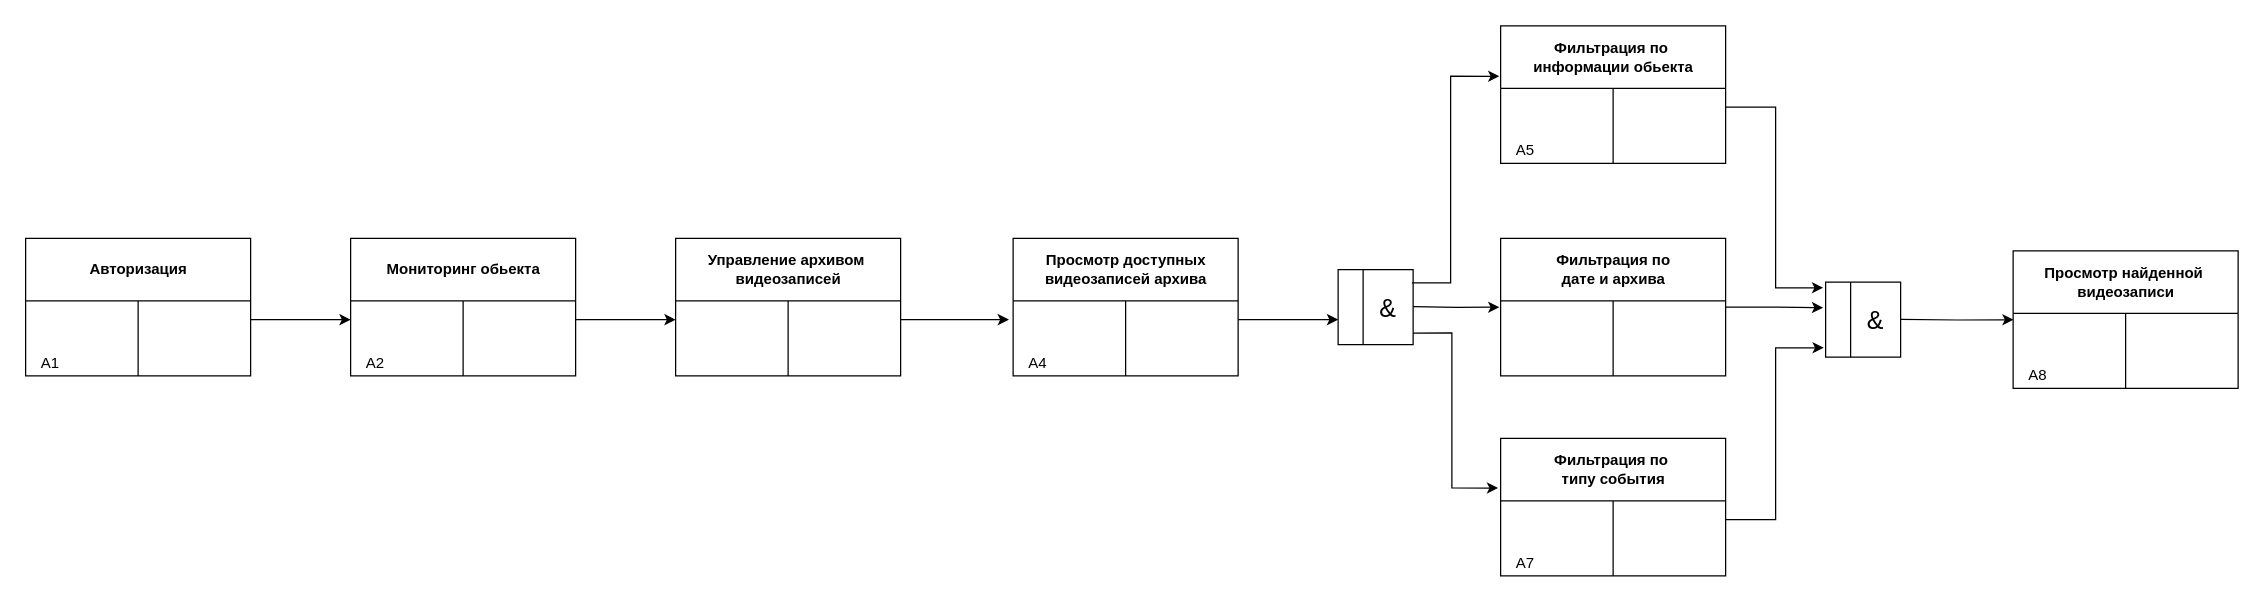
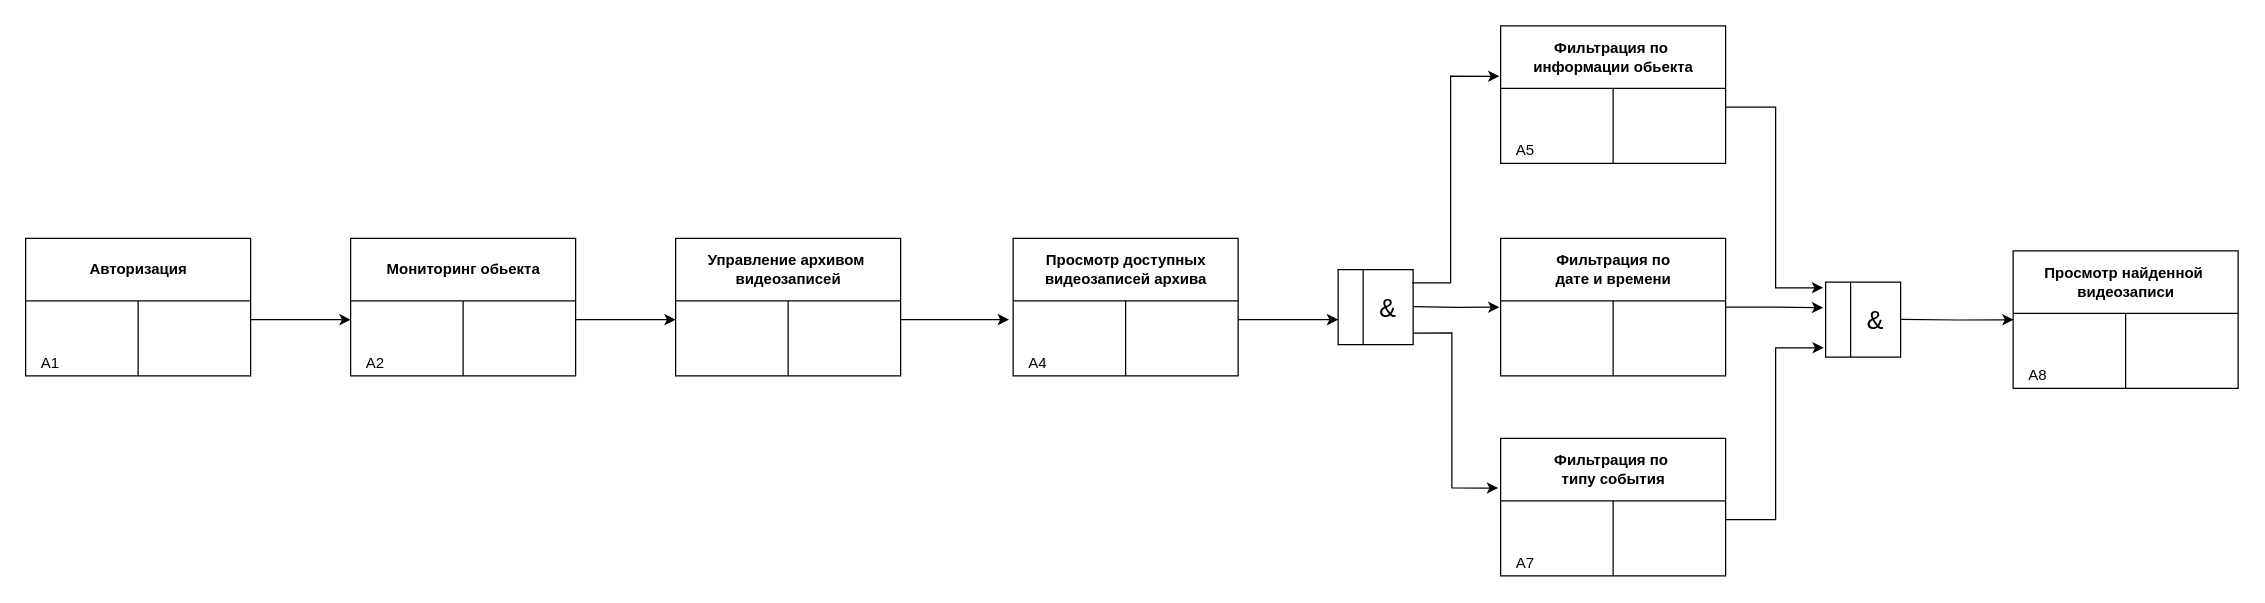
node "Фильтрация по дате и архива": label "Фильтрация по дате и архива" -> "Фильтрация по дате и времени"
